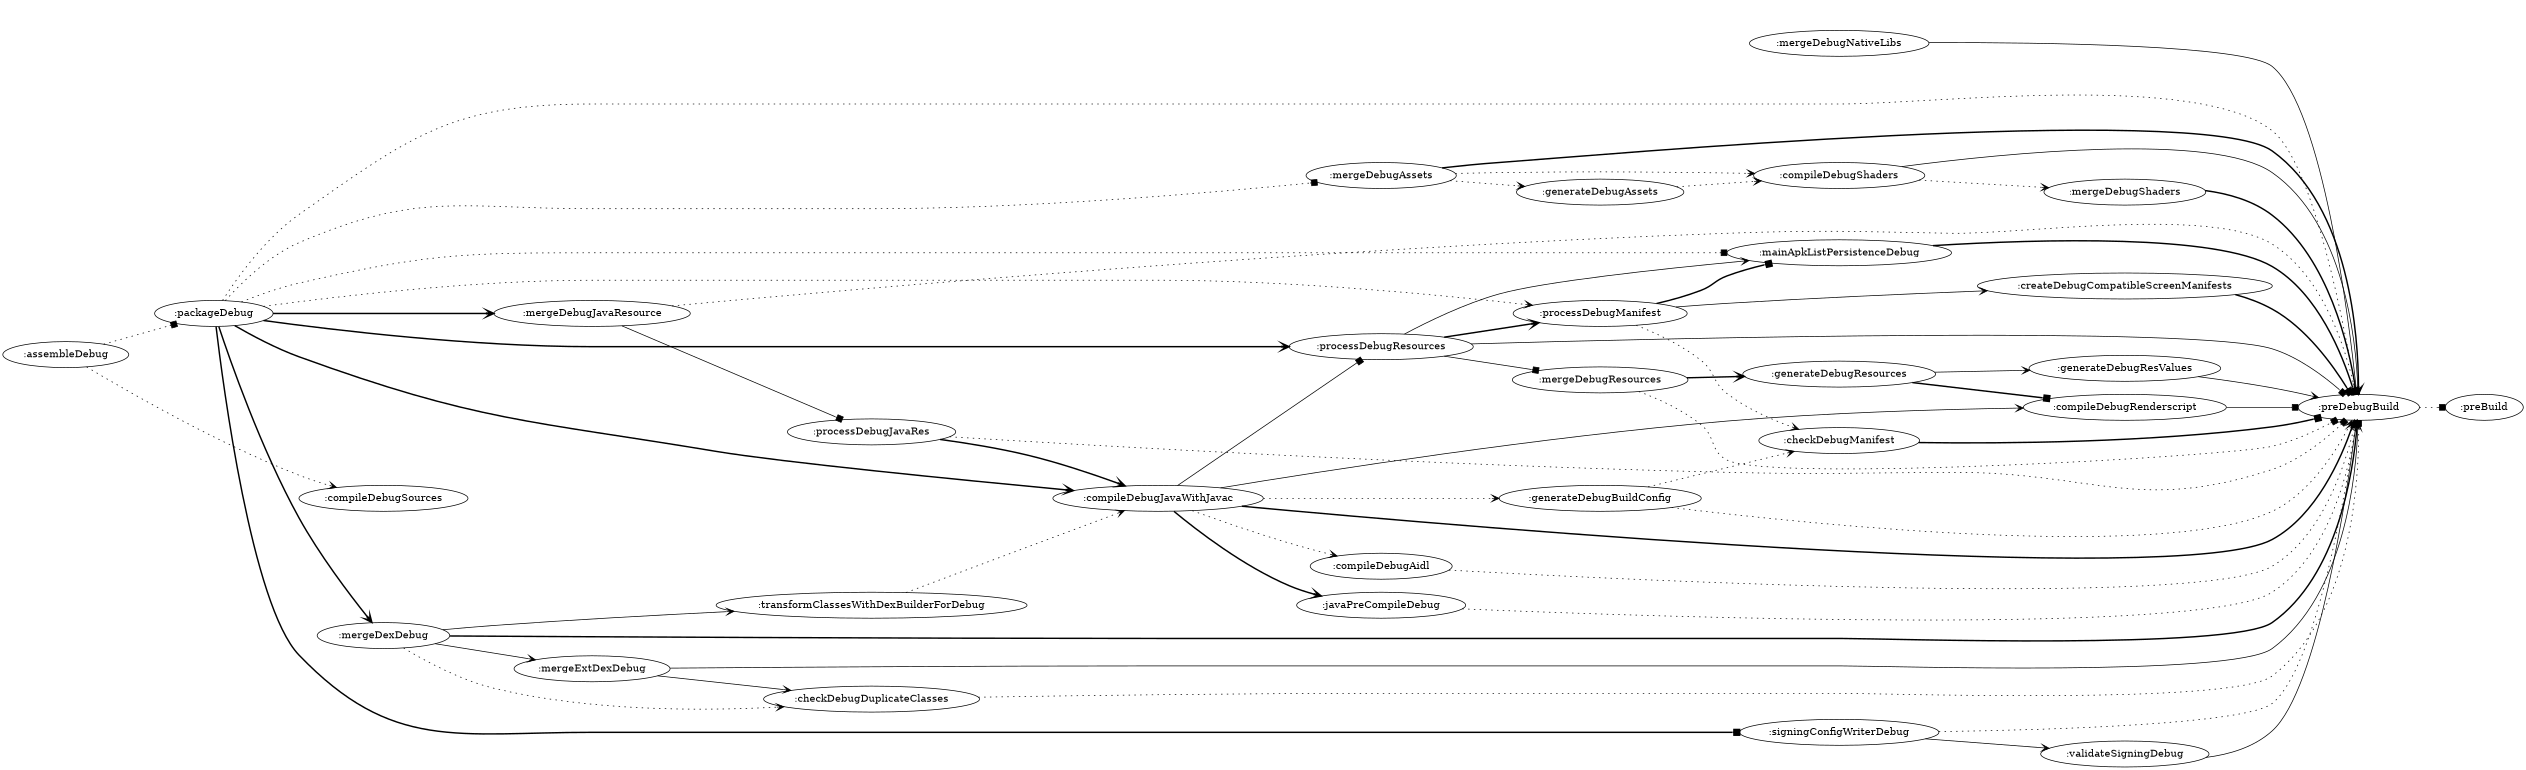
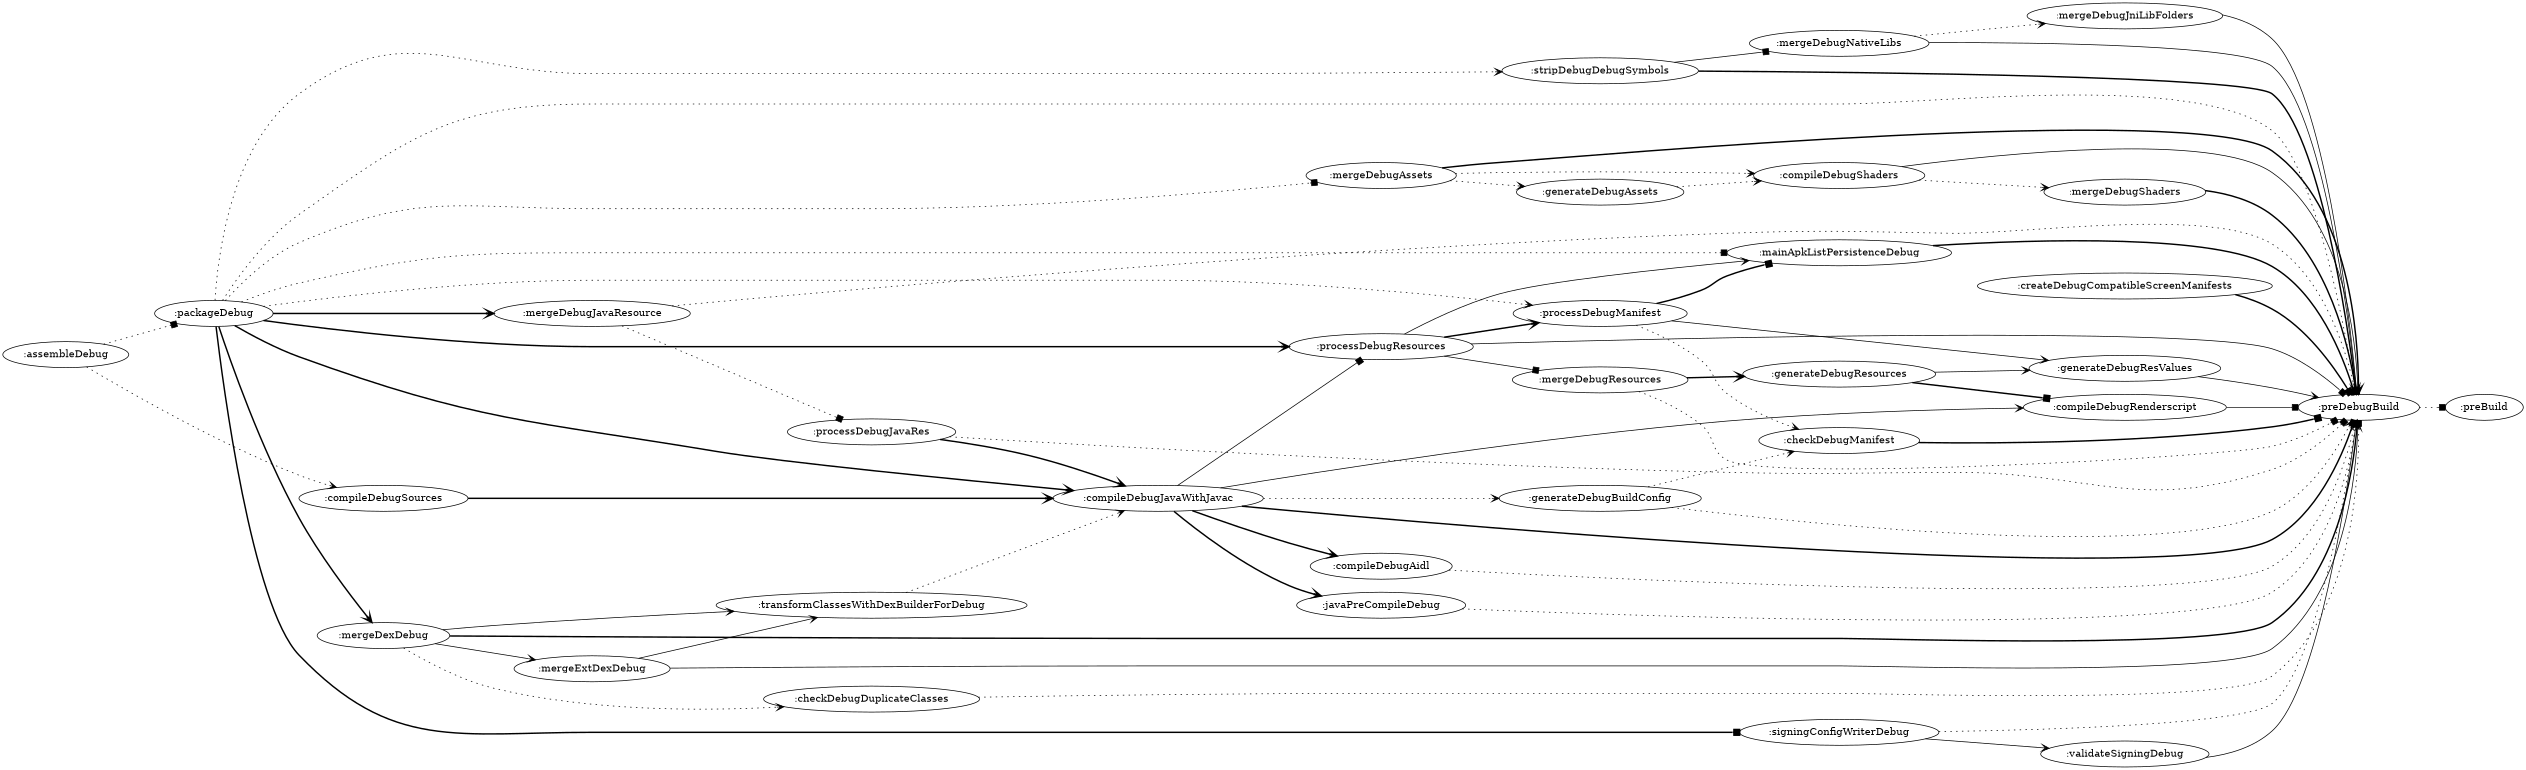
node ":mergeDebugJniLibFolders": added
node ":stripDebugDebugSymbols": added
edge ":processDebugManifest" -> ":createDebugCompatibleScreenManifests": now ":processDebugManifest" -> ":generateDebugResValues"
edge ":mergeDebugJavaResource" -> ":processDebugJavaRes": style solid -> dotted
edge ":compileDebugSources" -> ":compileDebugJavaWithJavac": added
edge ":compileDebugJavaWithJavac" -> ":compileDebugAidl": style dotted -> bold
edge ":compileDebugJavaWithJavac" -> ":preDebugBuild": arrowhead vee -> box
edge ":mergeExtDexDebug" -> ":checkDebugDuplicateClasses": now ":mergeExtDexDebug" -> ":transformClassesWithDexBuilderForDebug"
